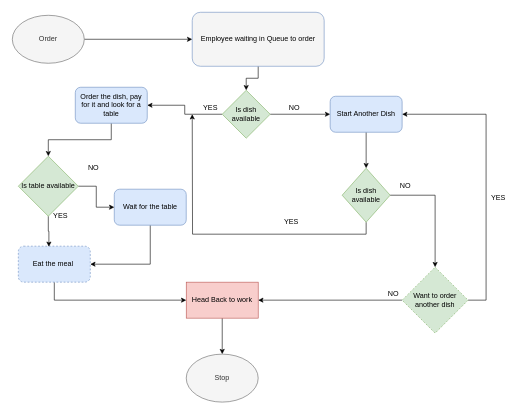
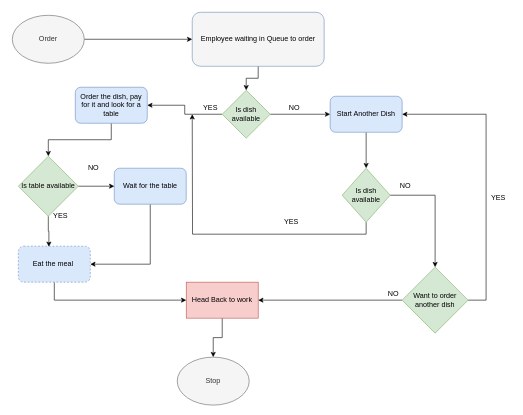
node "Wait for the table": moved (150, 207) -> (150, 186)
node "Want to order another dish": style dashed -> solid
node "Stop": moved (222, 378) -> (213, 381)
